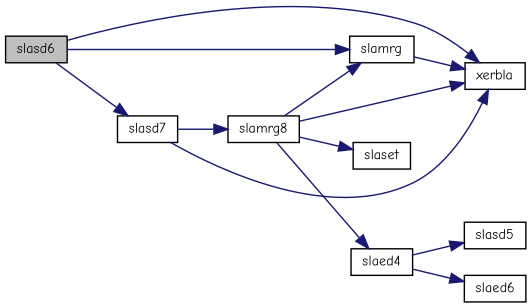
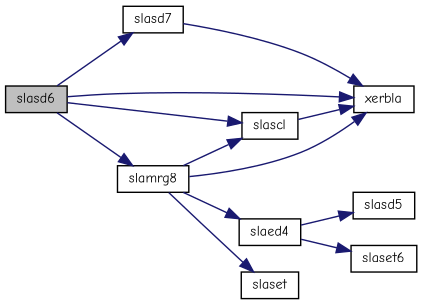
node "slamrg": label "slamrg" -> "slascl"
edge "slasd7" -> "slamrg8": now "slasd6" -> "slamrg8"
node "slaed6": label "slaed6" -> "slaset6"
